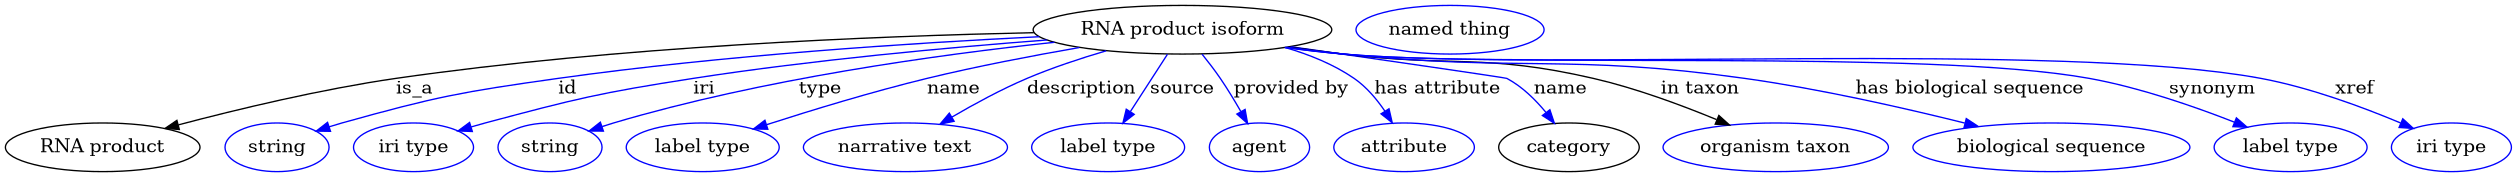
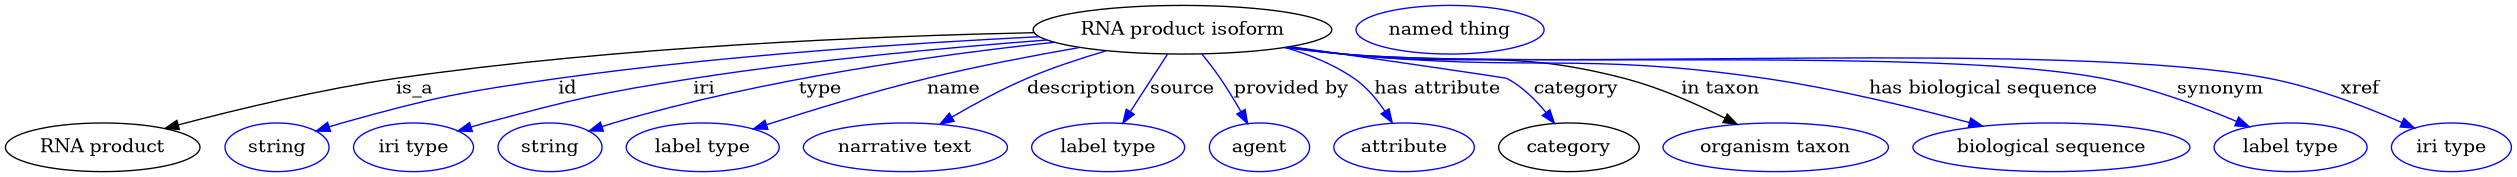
edge "RNA product isoform" -> "category": label "name" -> "category"
